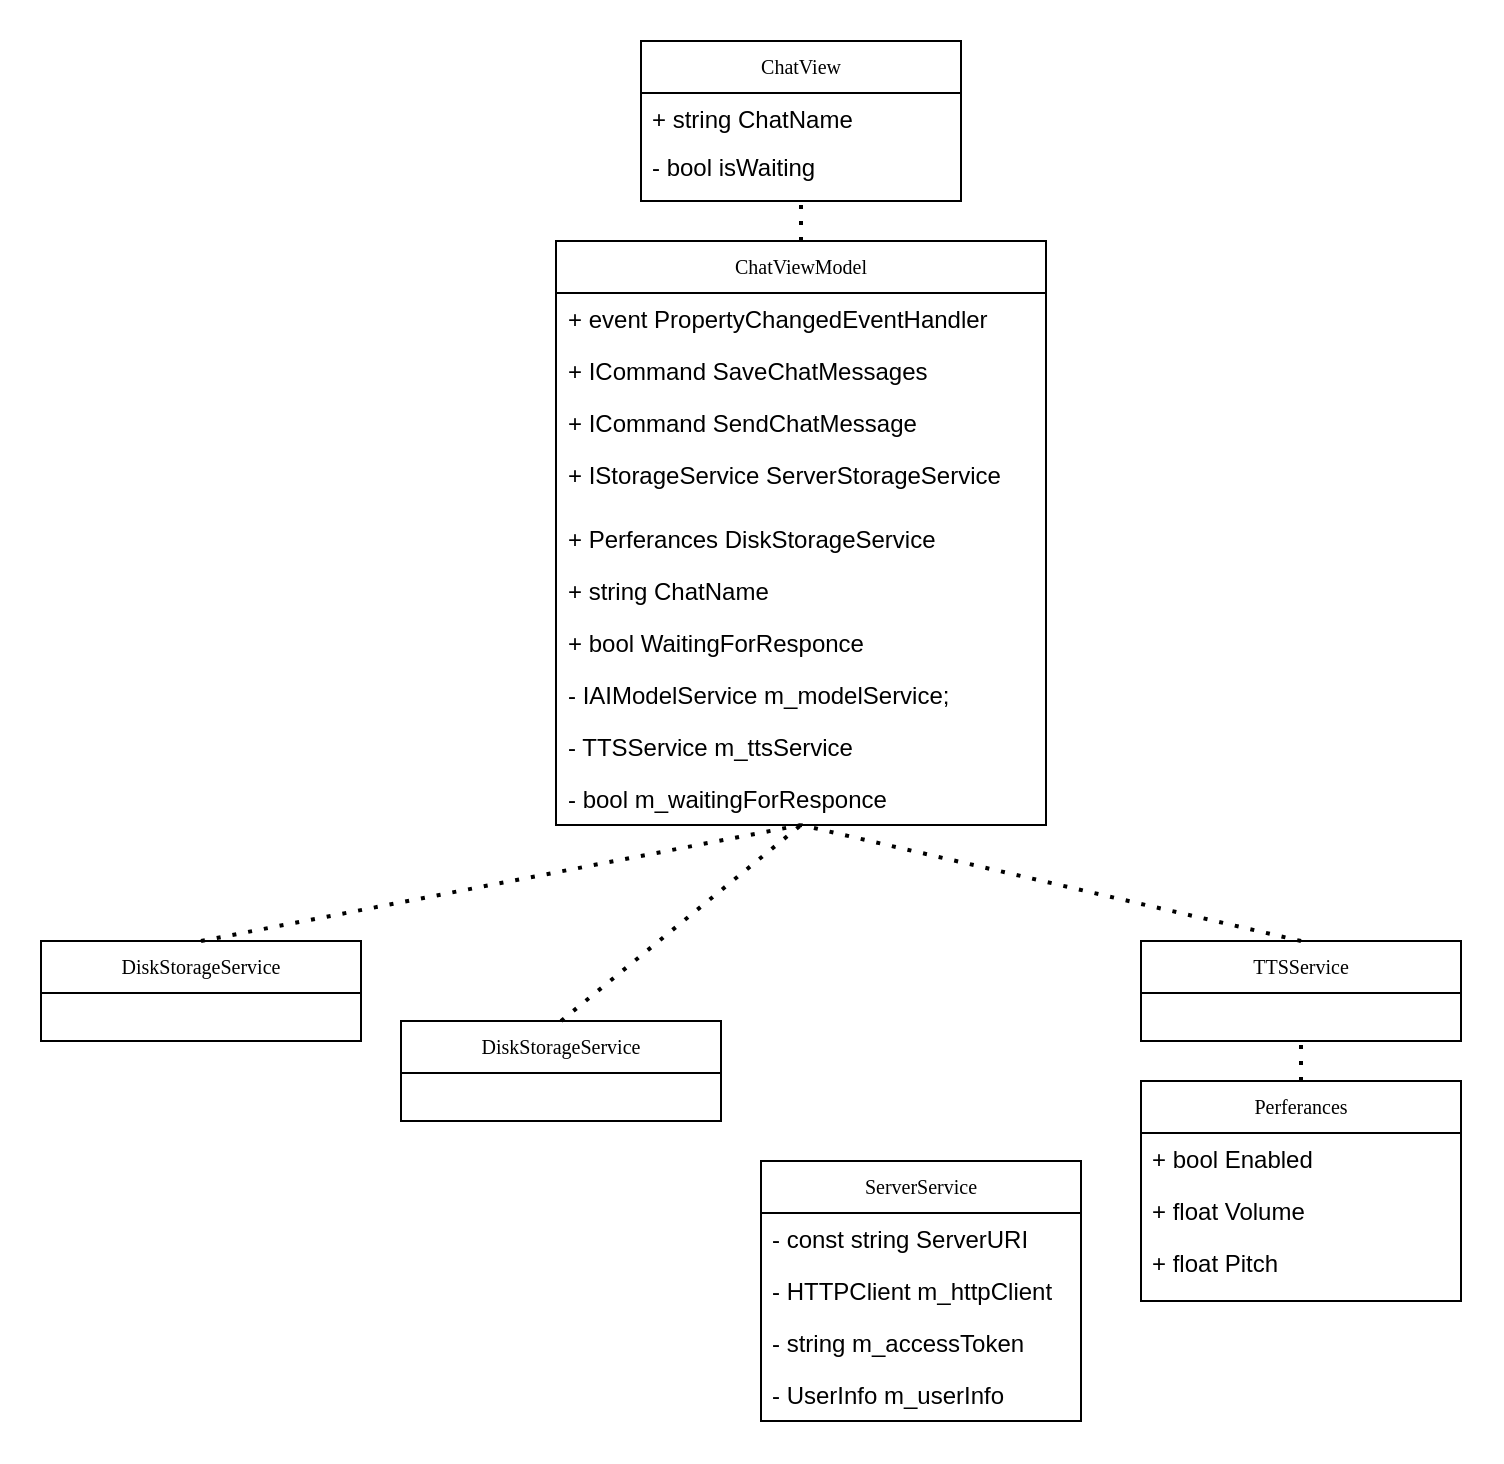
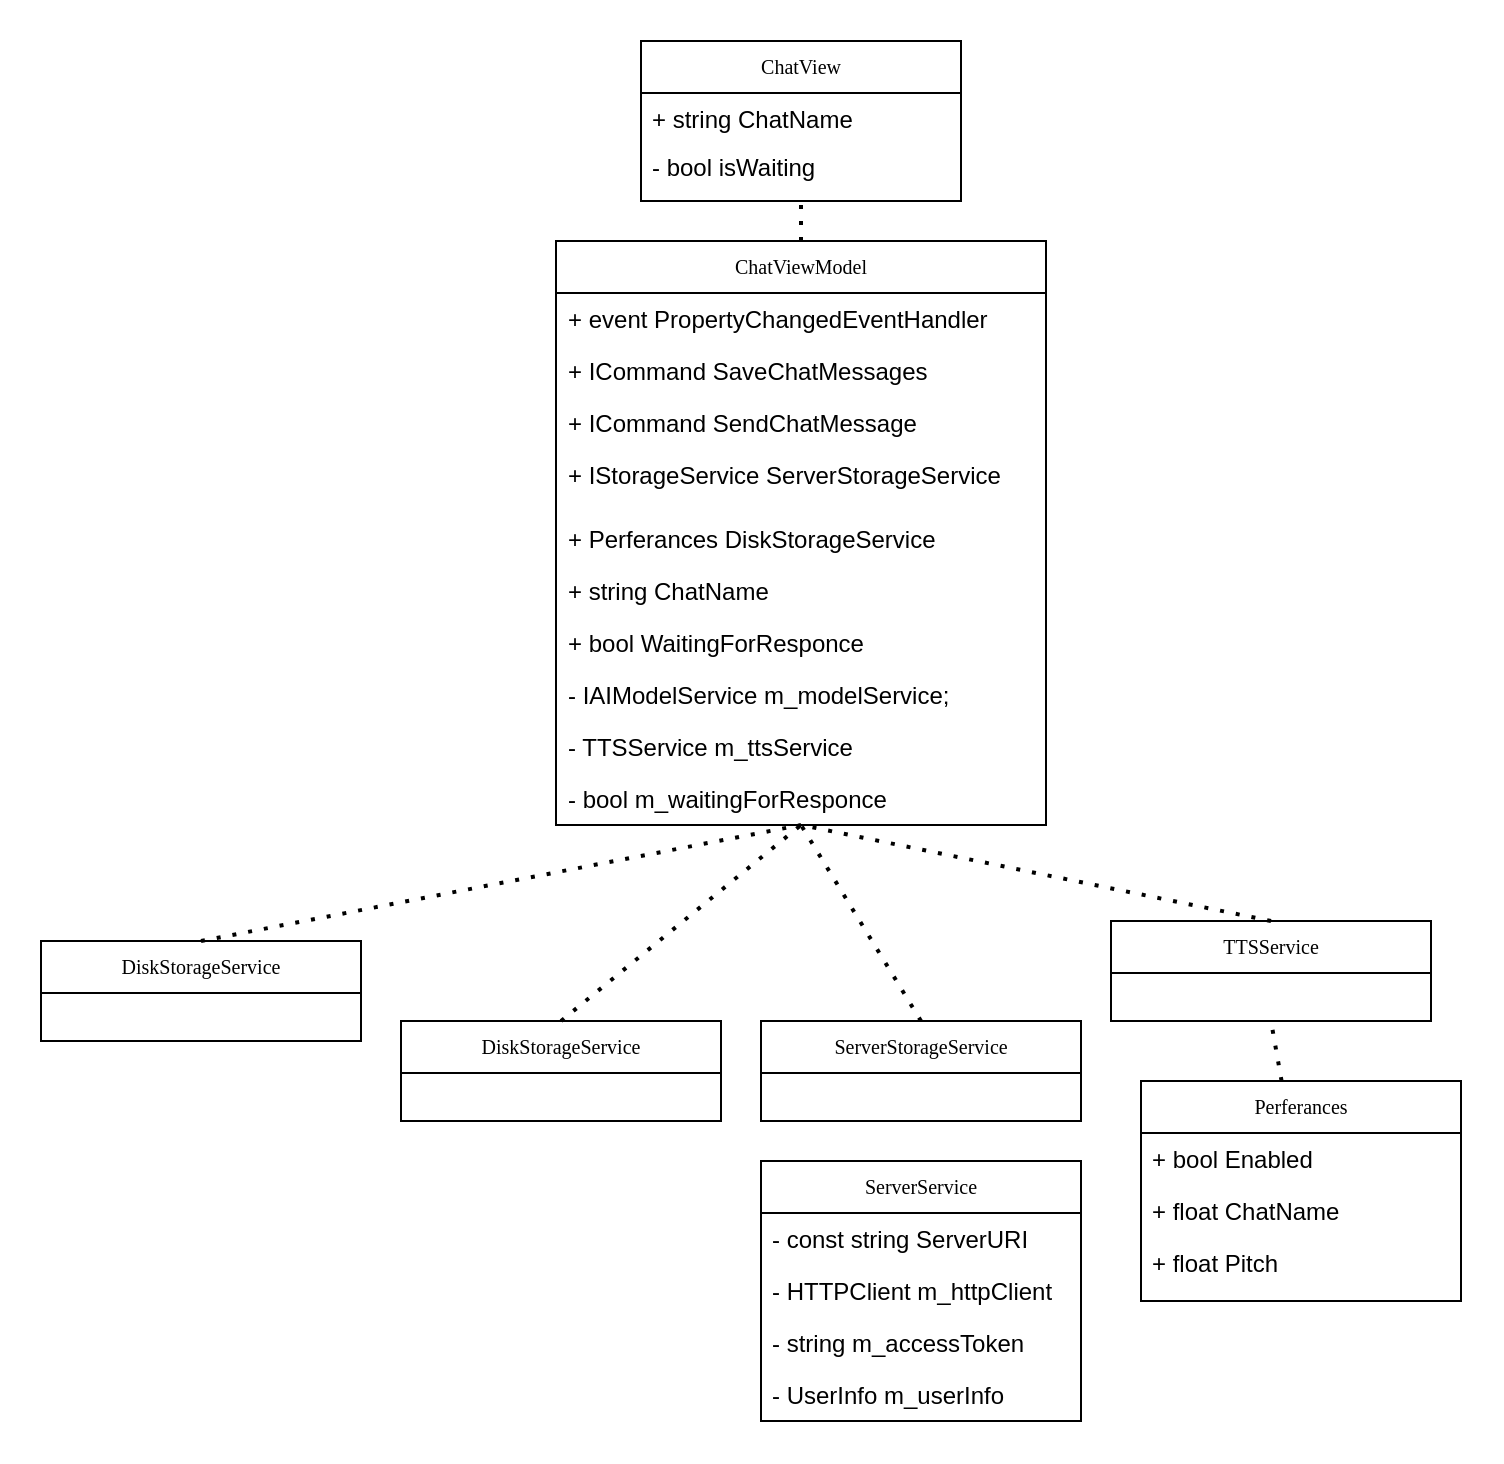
edge "ChatViewModel" -- "ServerStorageService": added
node "TTSService": moved (1301, 991) -> (1271, 971)
node "ServerStorageService": added
node "+ float Volume": label "+ float Volume" -> "+ float ChatName"
